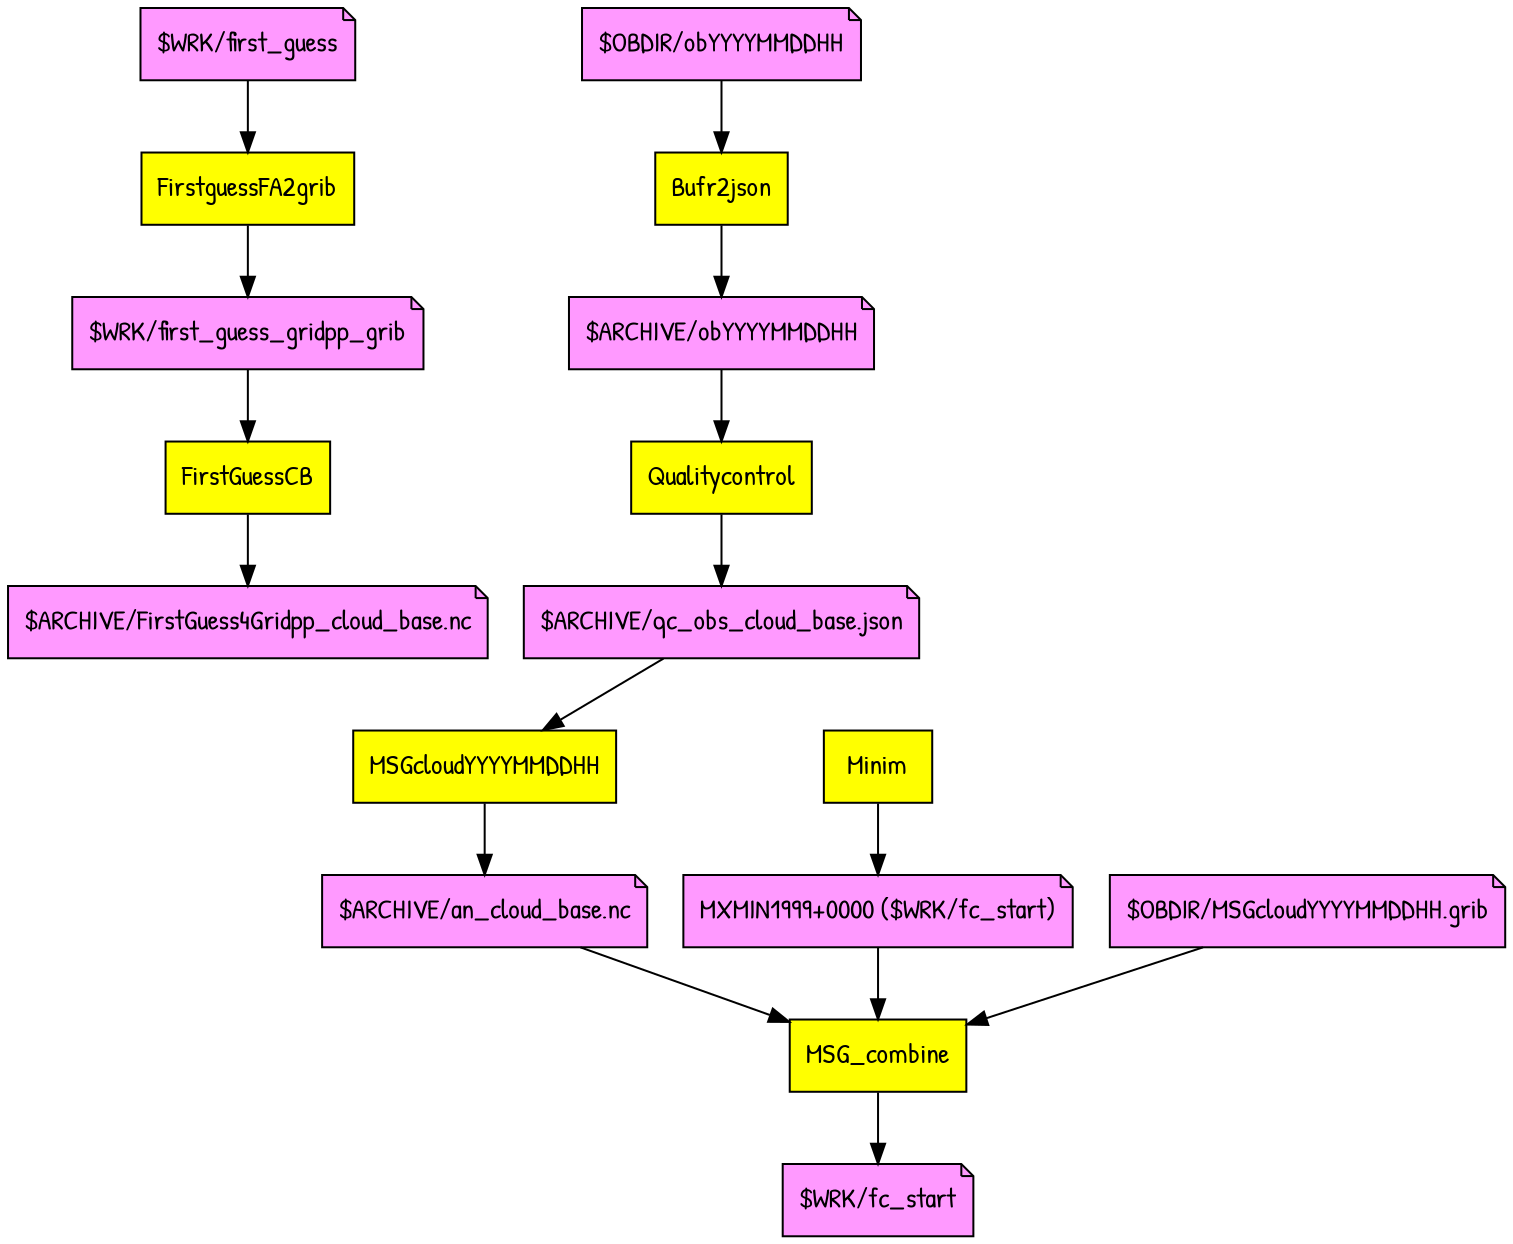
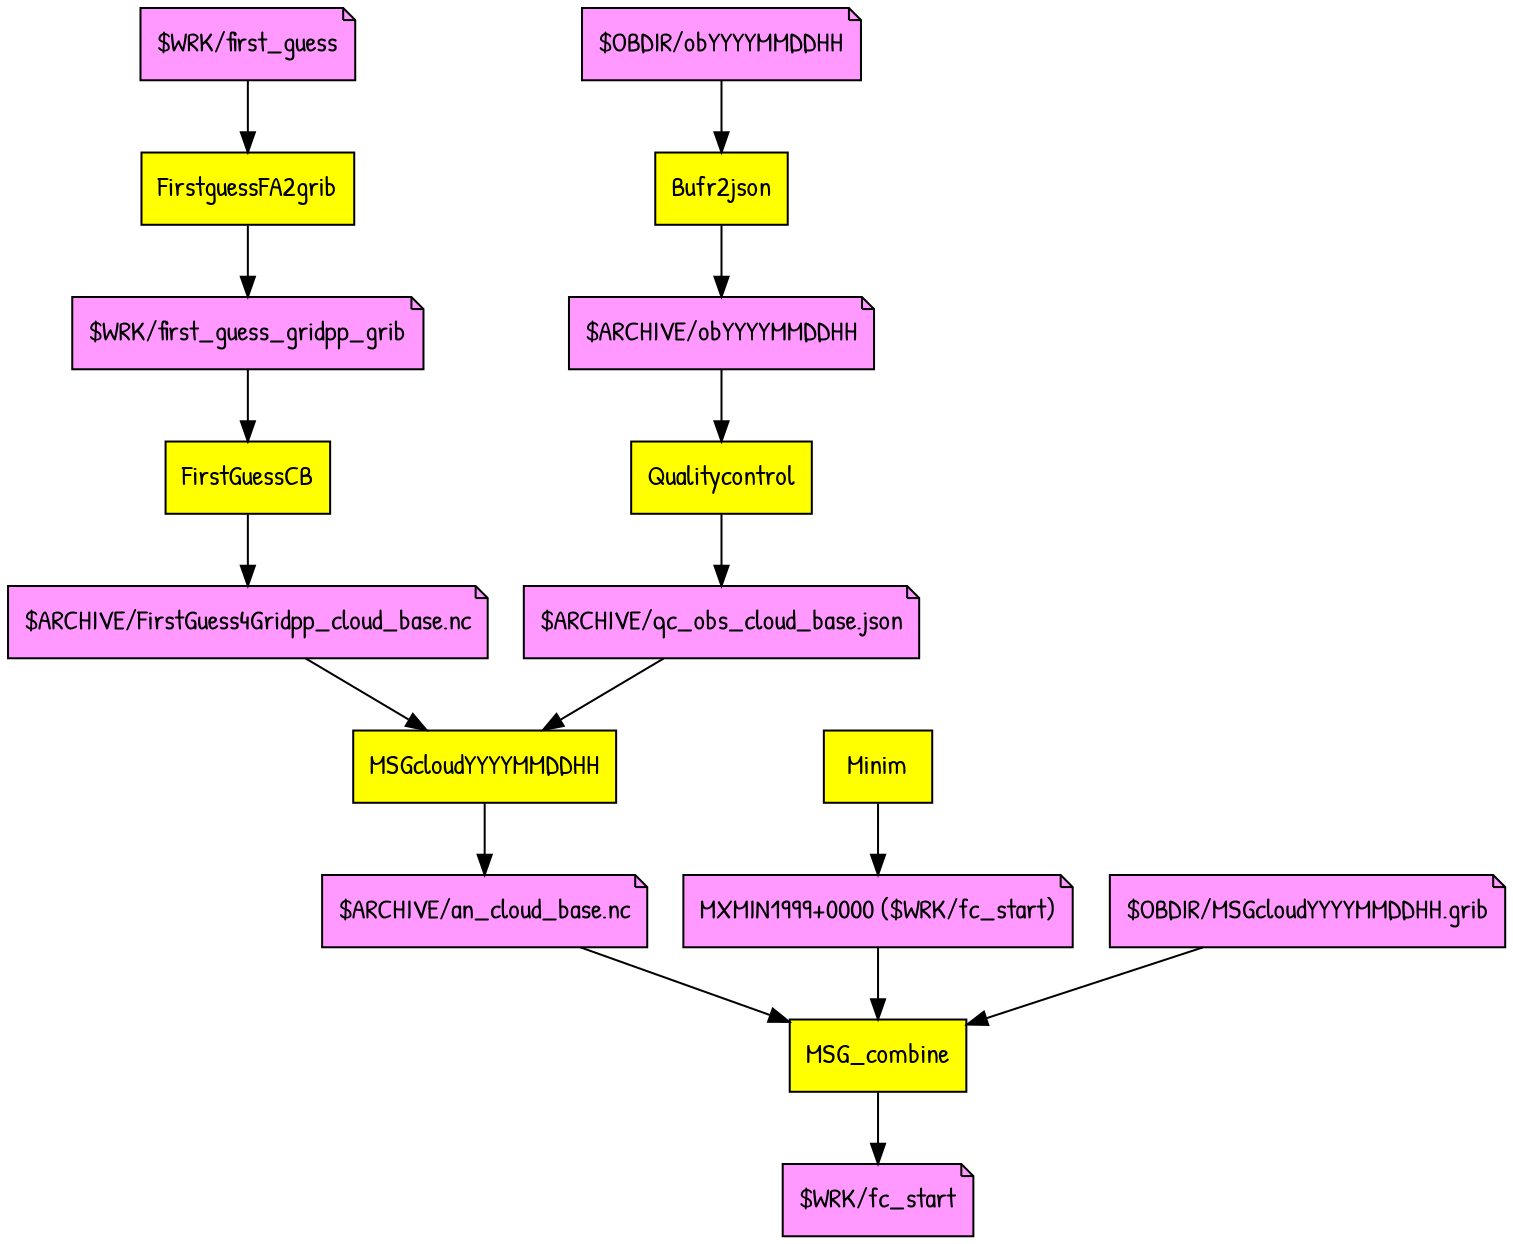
edge "$ARCHIVE/FirstGuess4Gridpp_cloud_base.nc" -> "MSGcloudYYYYMMDDHH": added
